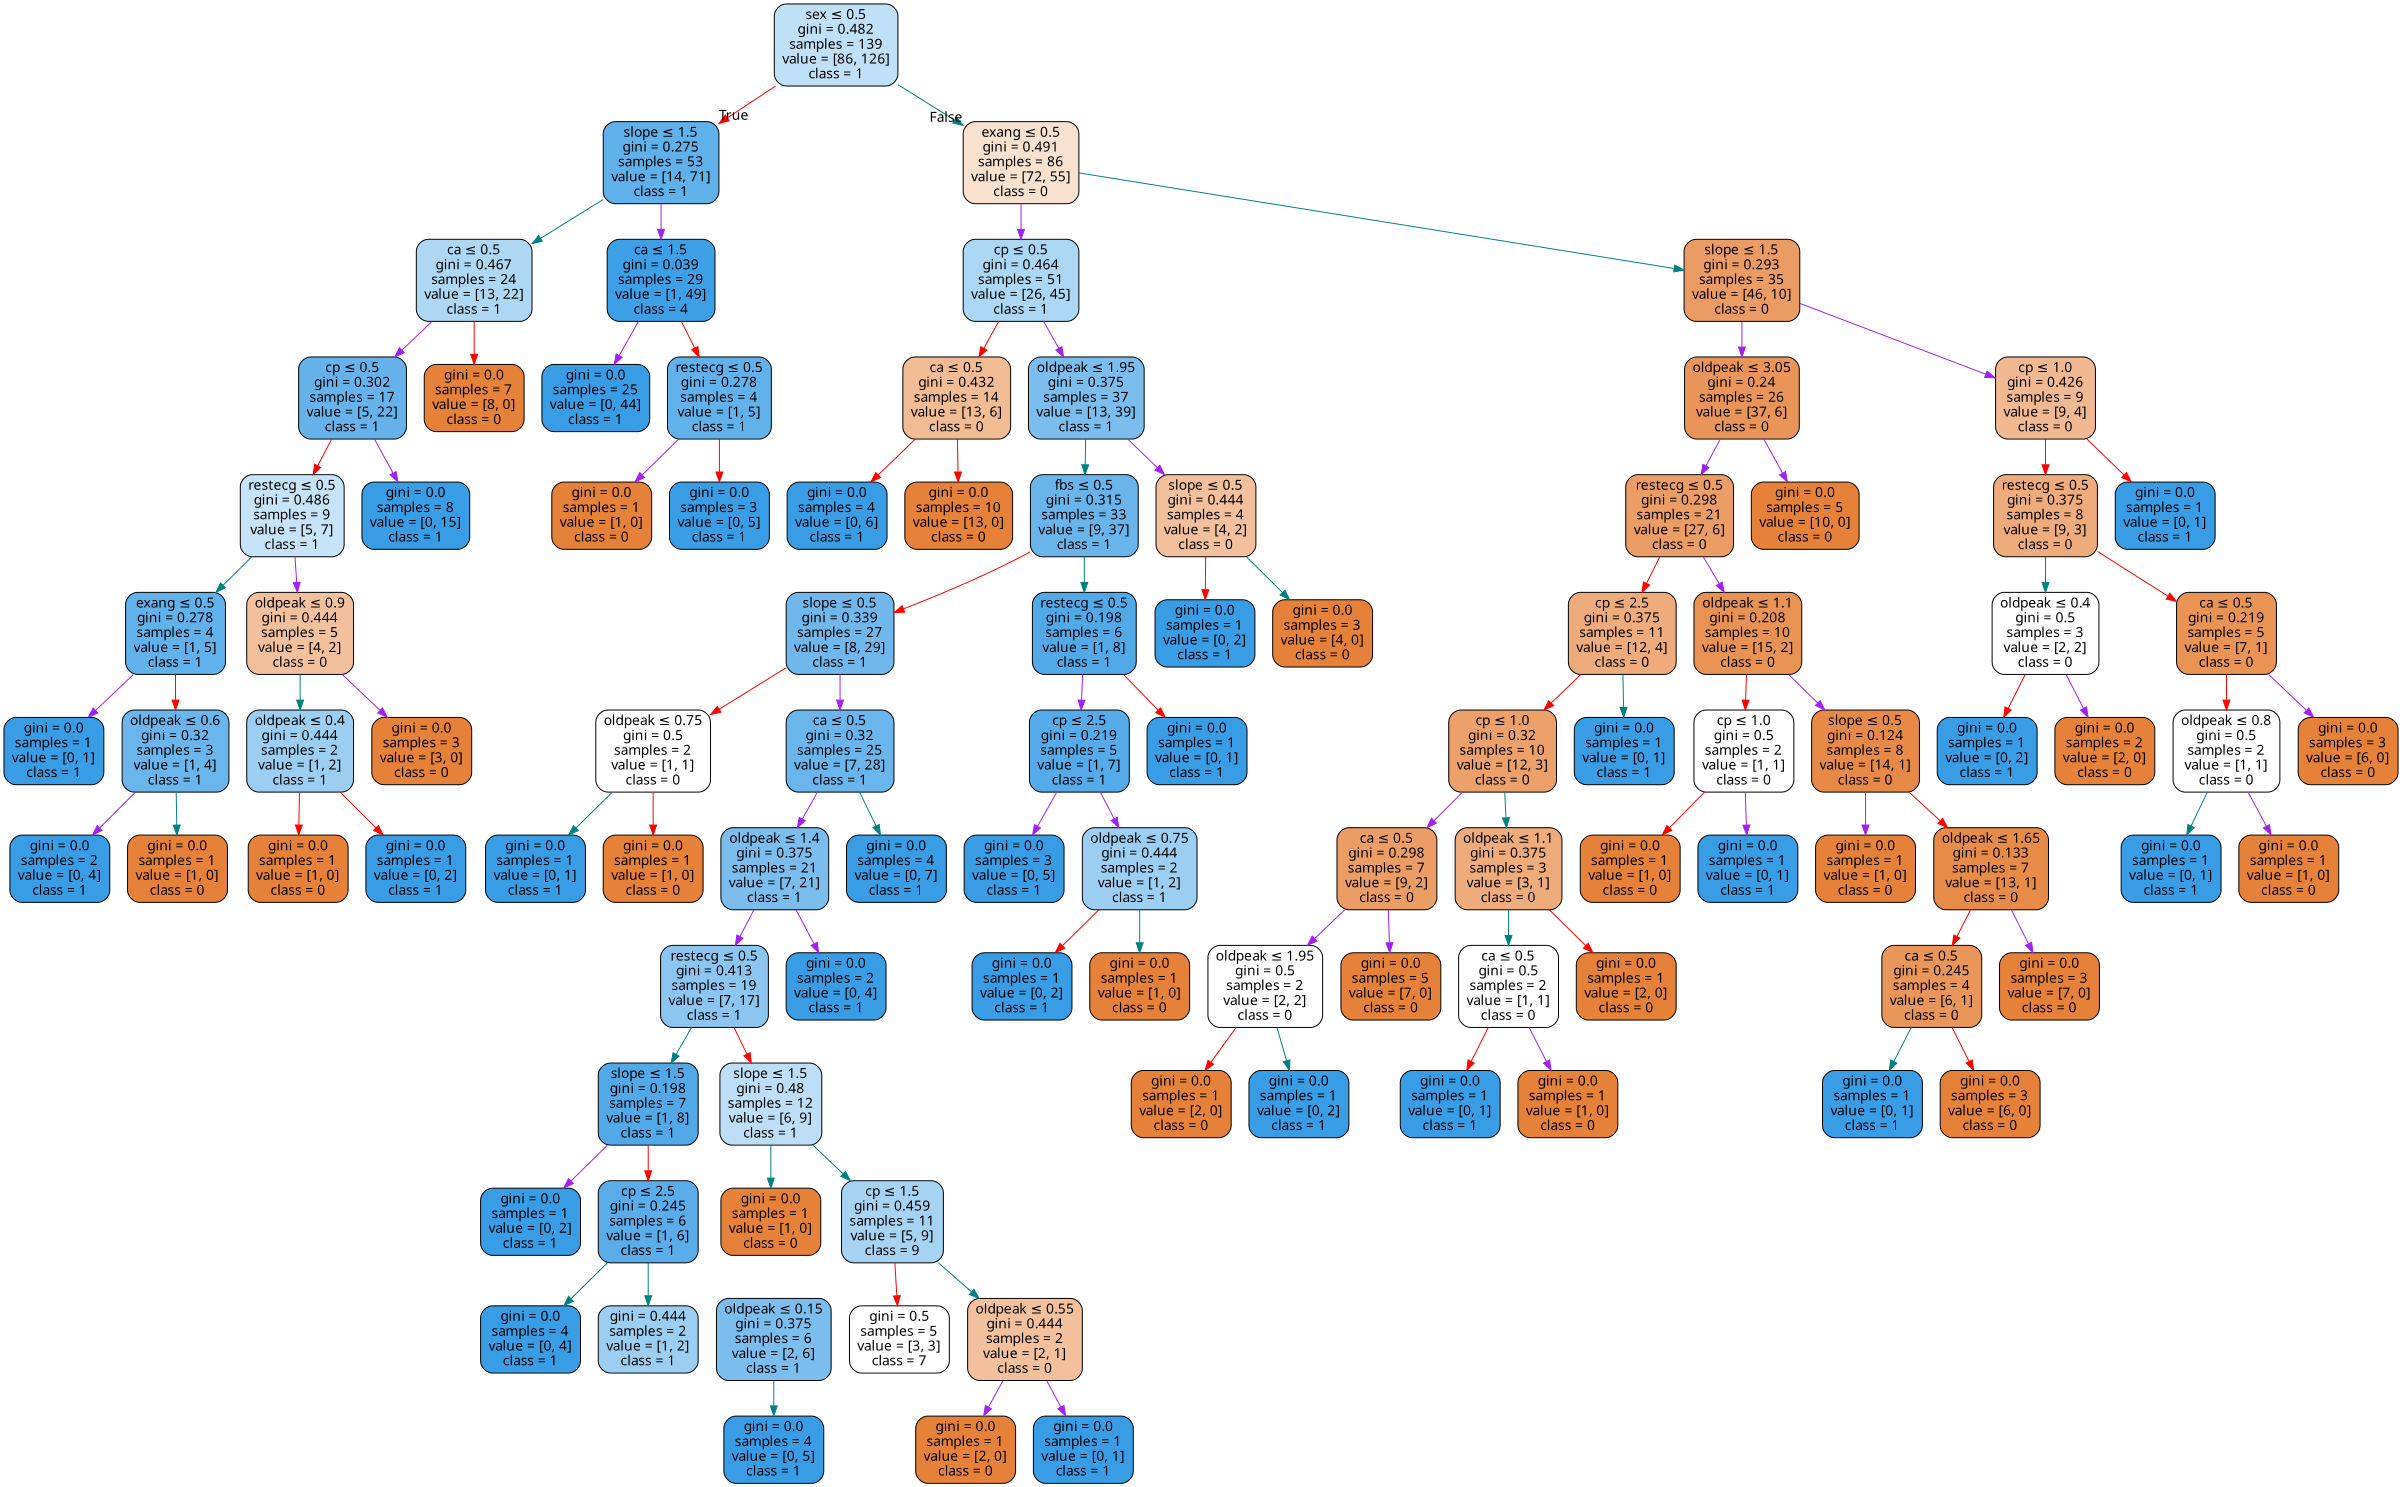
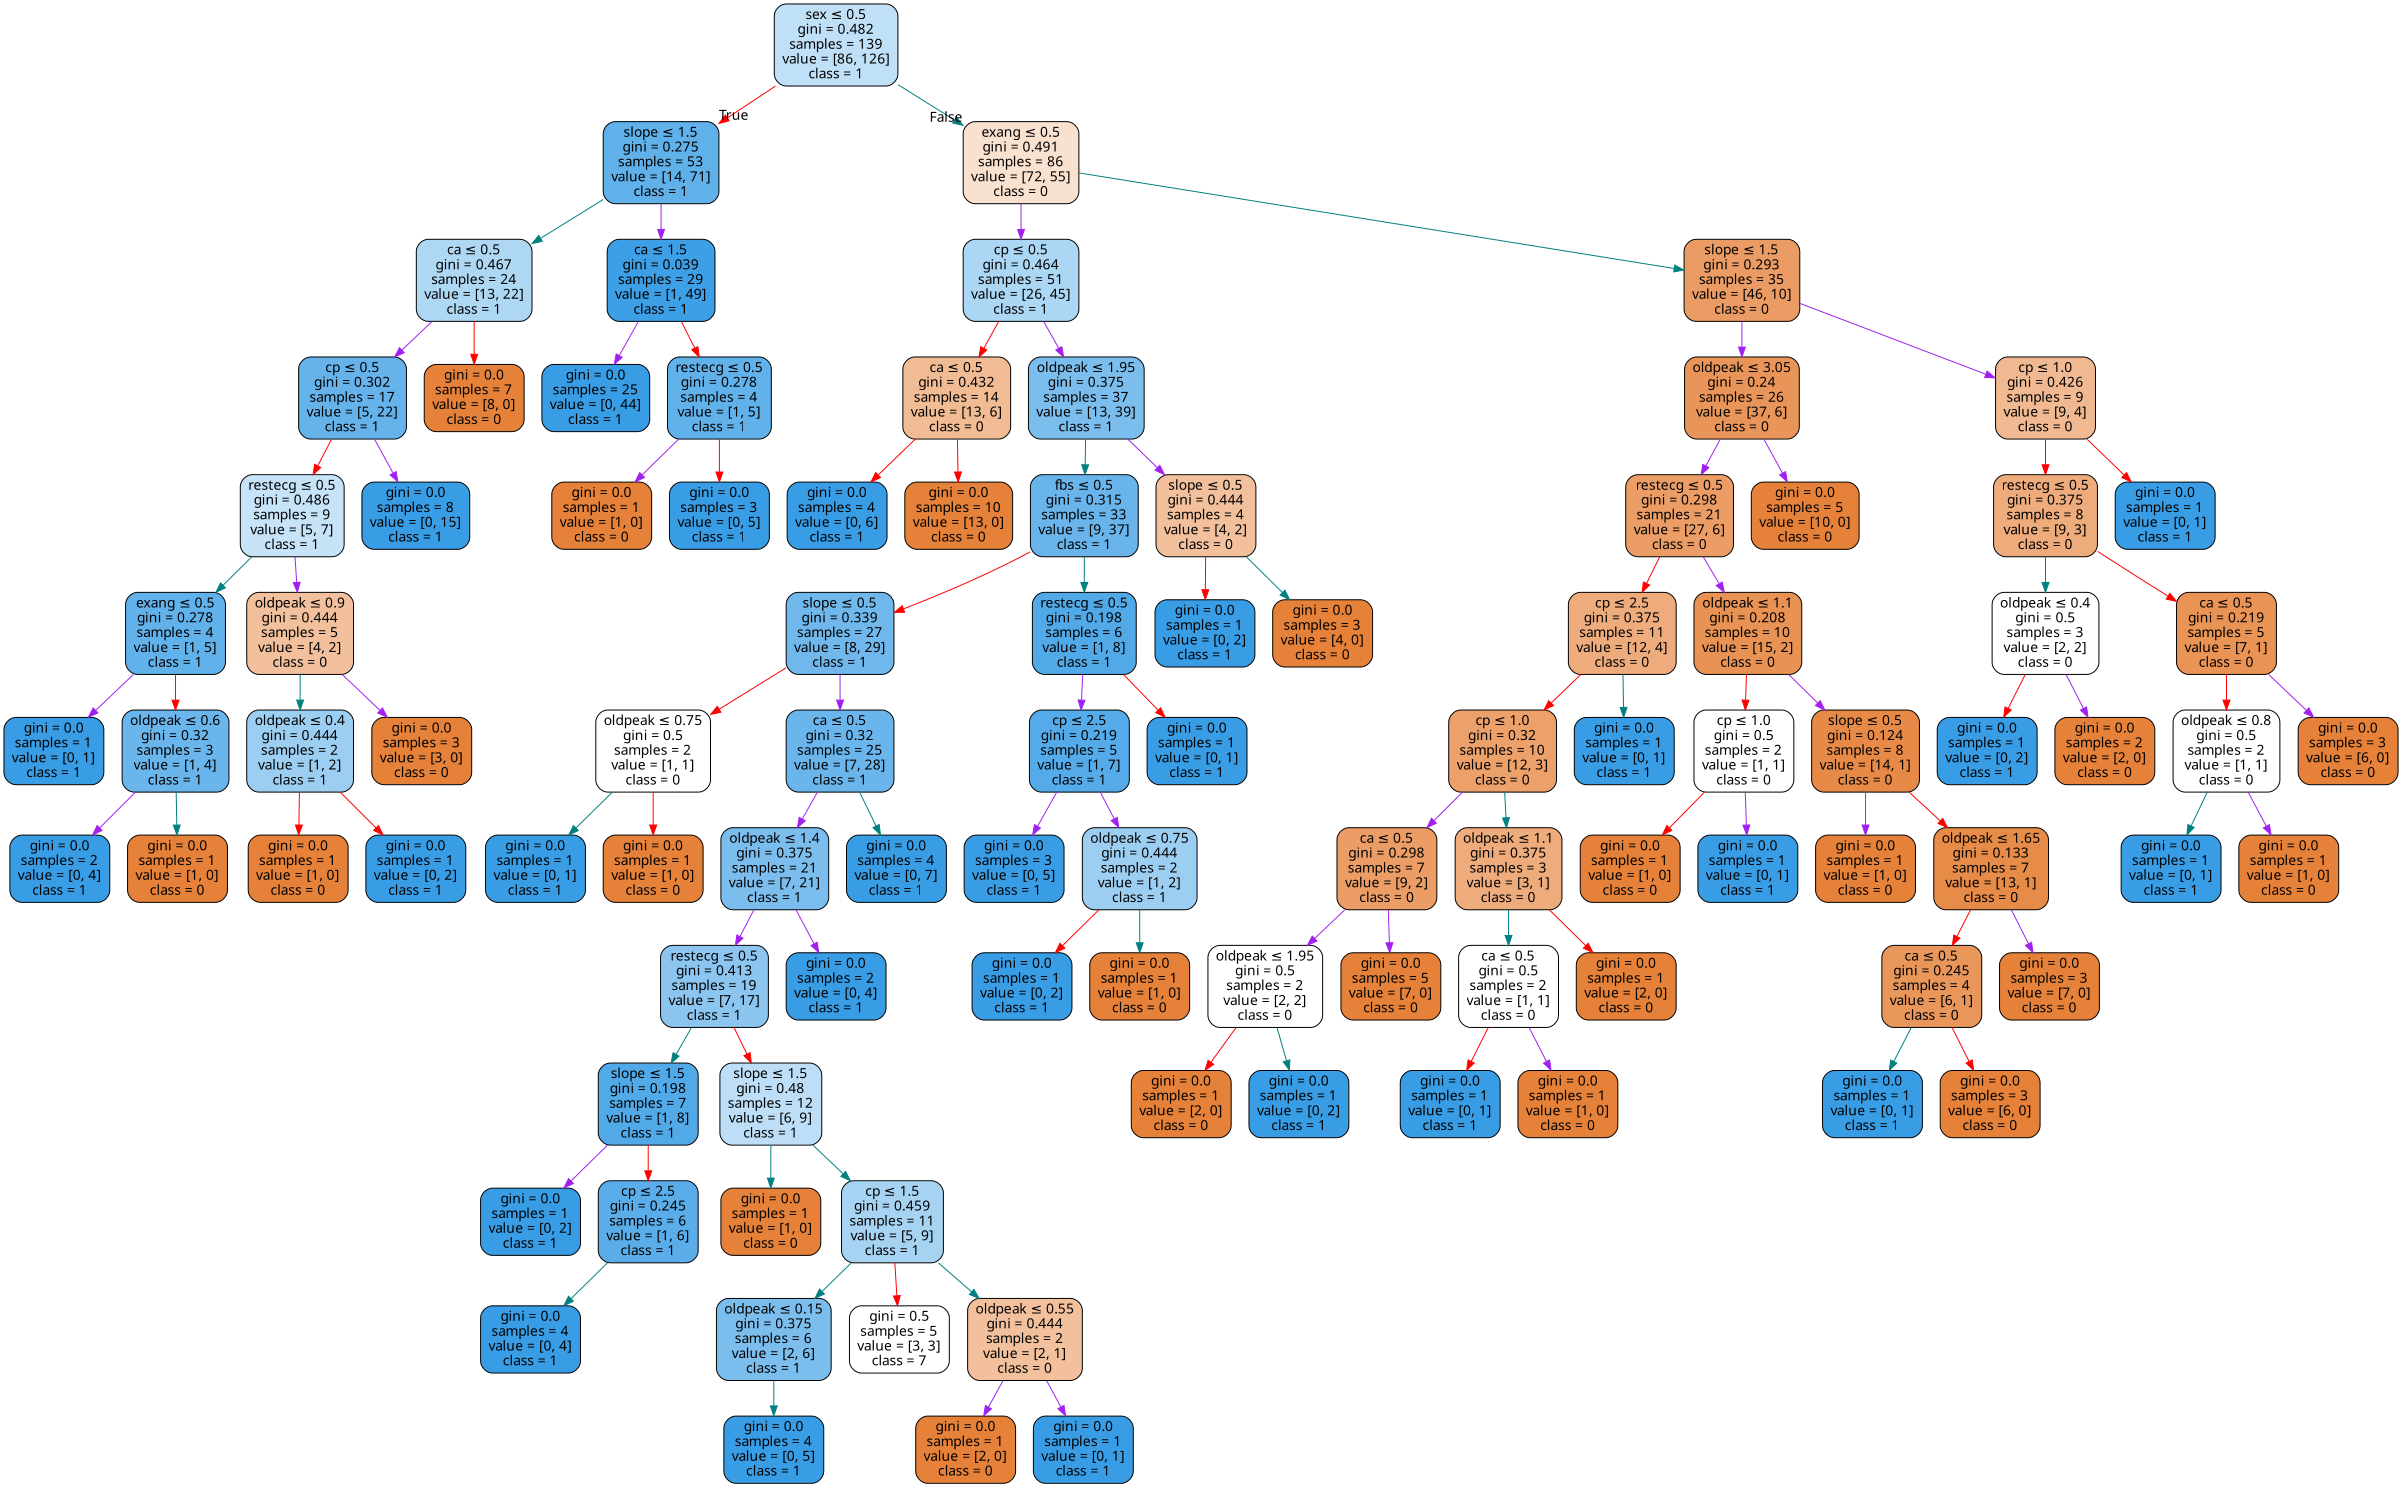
node "ca ≤ 1.5": text "class = 4" -> "class = 1"
node "cp ≤ 1.5": text "class = 9" -> "class = 1"
edge "cp ≤ 1.5" -> "oldpeak ≤ 0.15": added
node "gini = 0.444": removed
